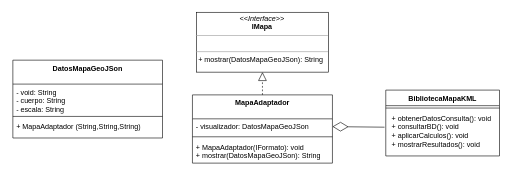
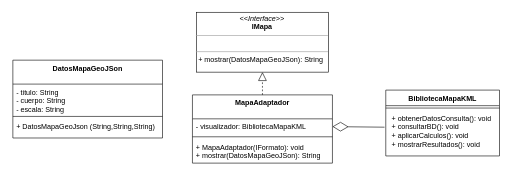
node "- void: String- cuerpo: String- escala: String": label "- void: String- cuerpo: String- escala: String" -> "- titulo: String- cuerpo: String- escala: String"
node "+ MapaAdaptador (String,String,String)": label "+ MapaAdaptador (String,String,String)" -> "+ DatosMapaGeoJson (String,String,String)"
node "- visualizador: DatosMapaGeoJSon": label "- visualizador: DatosMapaGeoJSon" -> "- visualizador: BibliotecaMapaKML"
